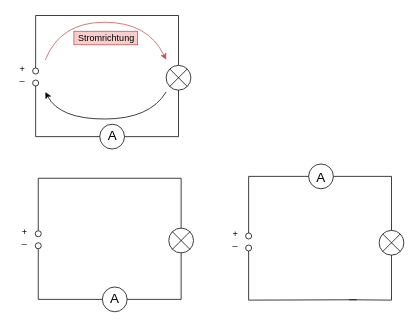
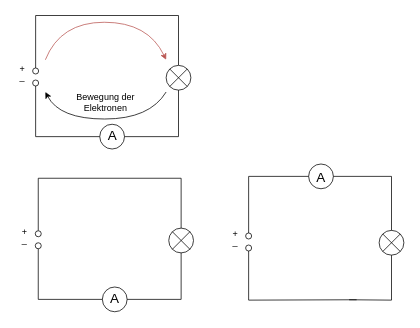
node "Stromrichtung": removed
node "Bewegung der Elektronen": added
